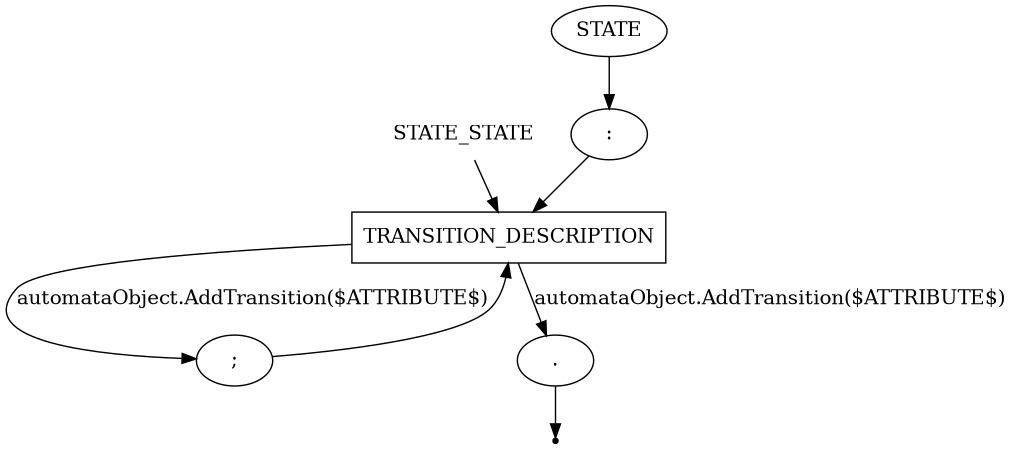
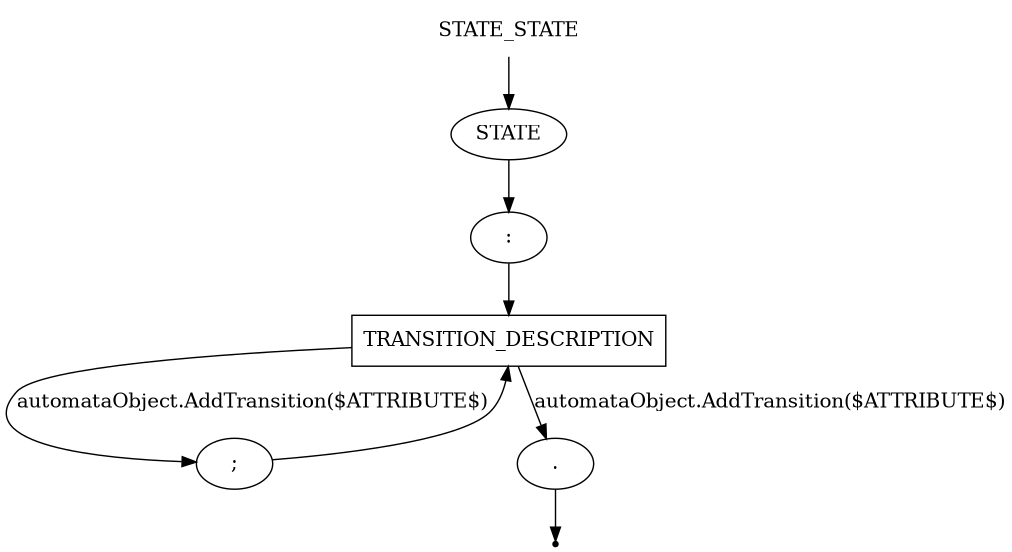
edge "STATE_STATE" -> "TRANSITION_DESCRIPTION": now "STATE_STATE" -> "STATE"
